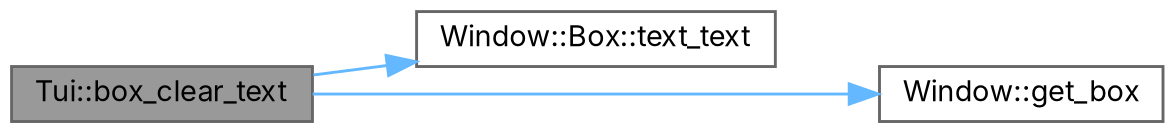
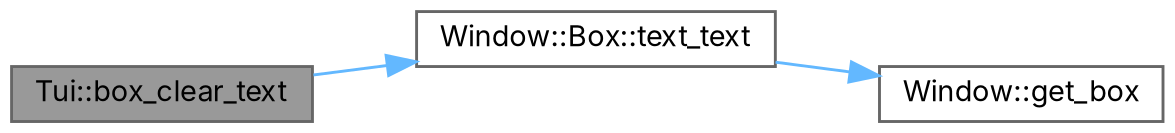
edge "Tui::box_clear_text" -> "Window::get_box": now "Window::Box::text_text" -> "Window::get_box"
